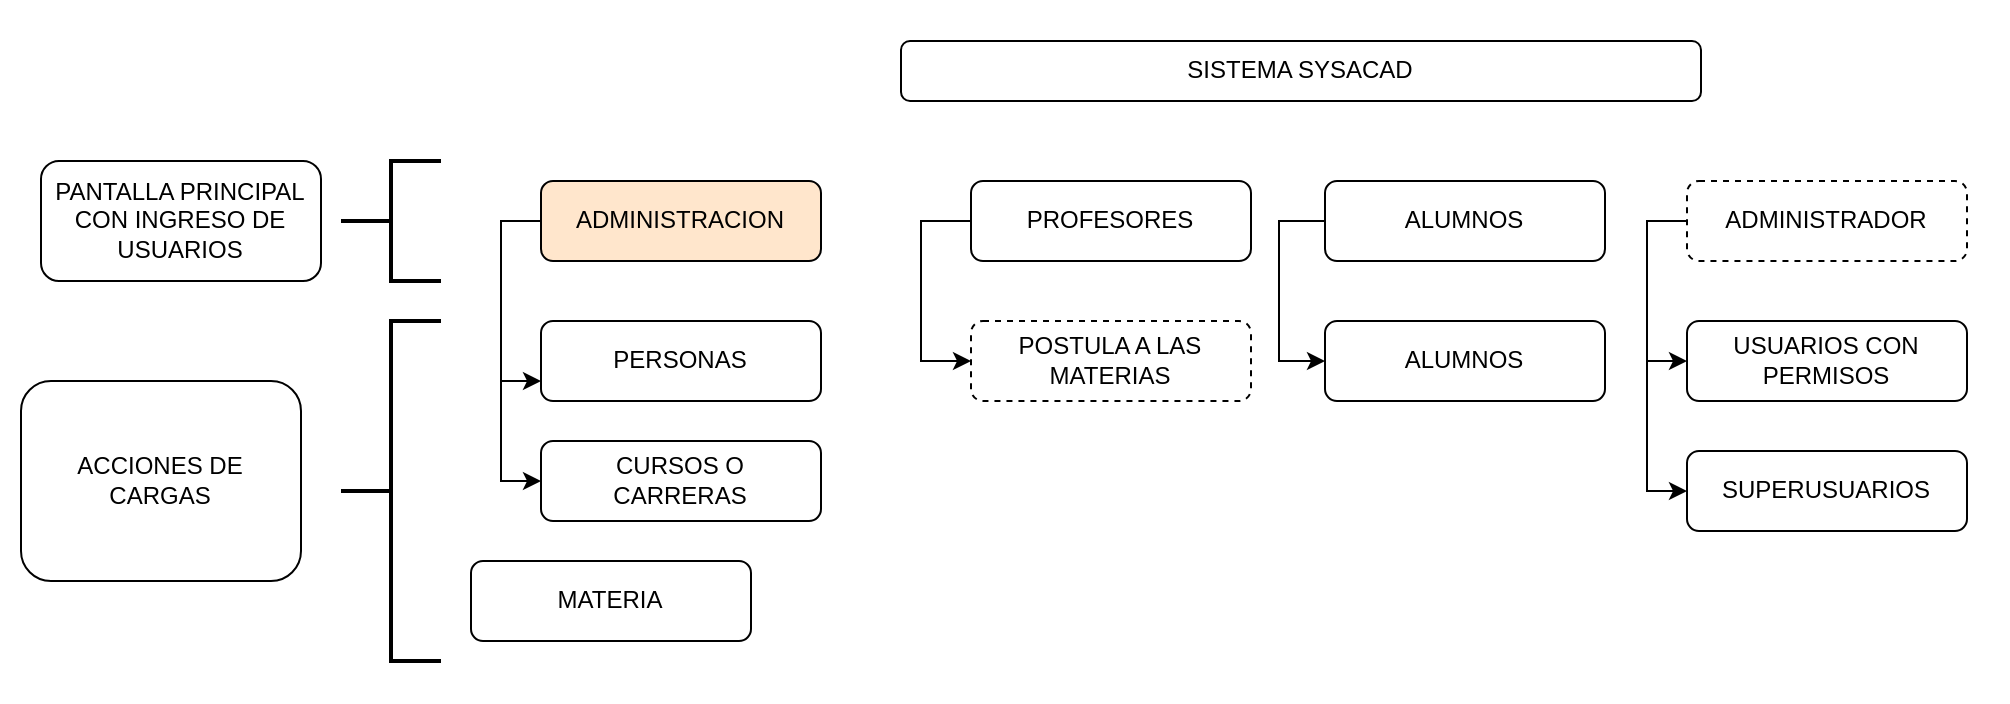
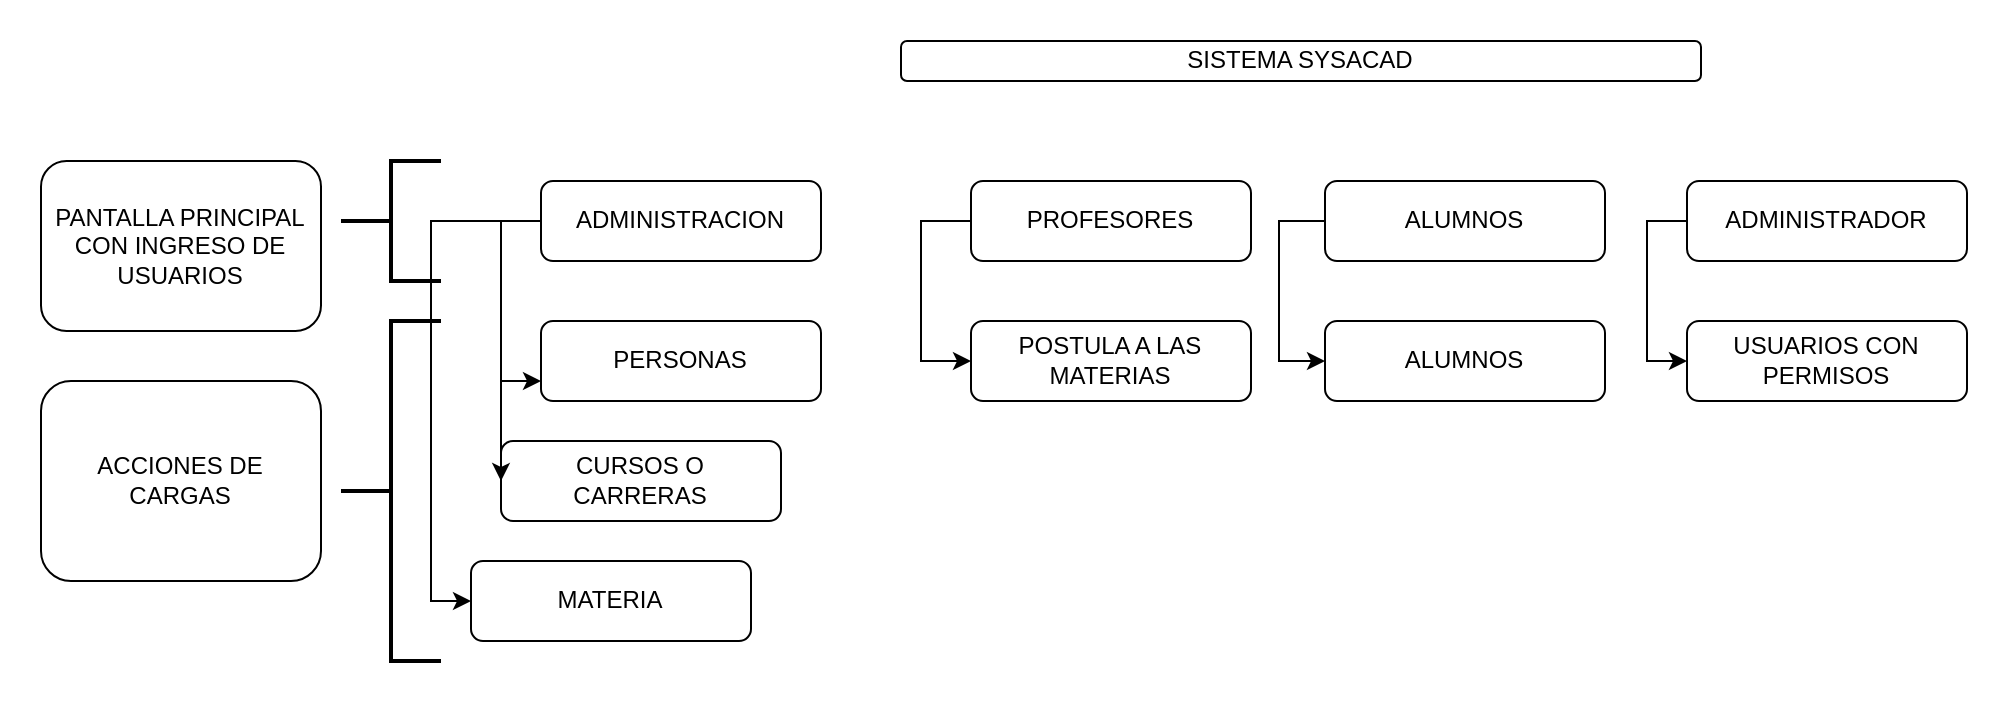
node "SISTEMA SYSACAD": size 800x60 -> 800x40
node "PANTALLA PRINCIPAL CON INGRESO DE USUARIOS": size 280x120 -> 280x170
node "ADMINISTRACION": fillcolor #ffe6cc -> #ffffff
node "ADMINISTRADOR": style dashed -> solid
node "POSTULA A LAS MATERIAS": style dashed -> solid
edge "ADMINISTRACION" -> "MATERIA": added
edge "ADMINISTRADOR" -> "SUPERUSUARIOS": removed
node "ACCIONES DE CARGAS": moved (161, 481) -> (181, 481)
node "CURSOS O CARRERAS": moved (681, 481) -> (641, 481)
node "SUPERUSUARIOS": removed
